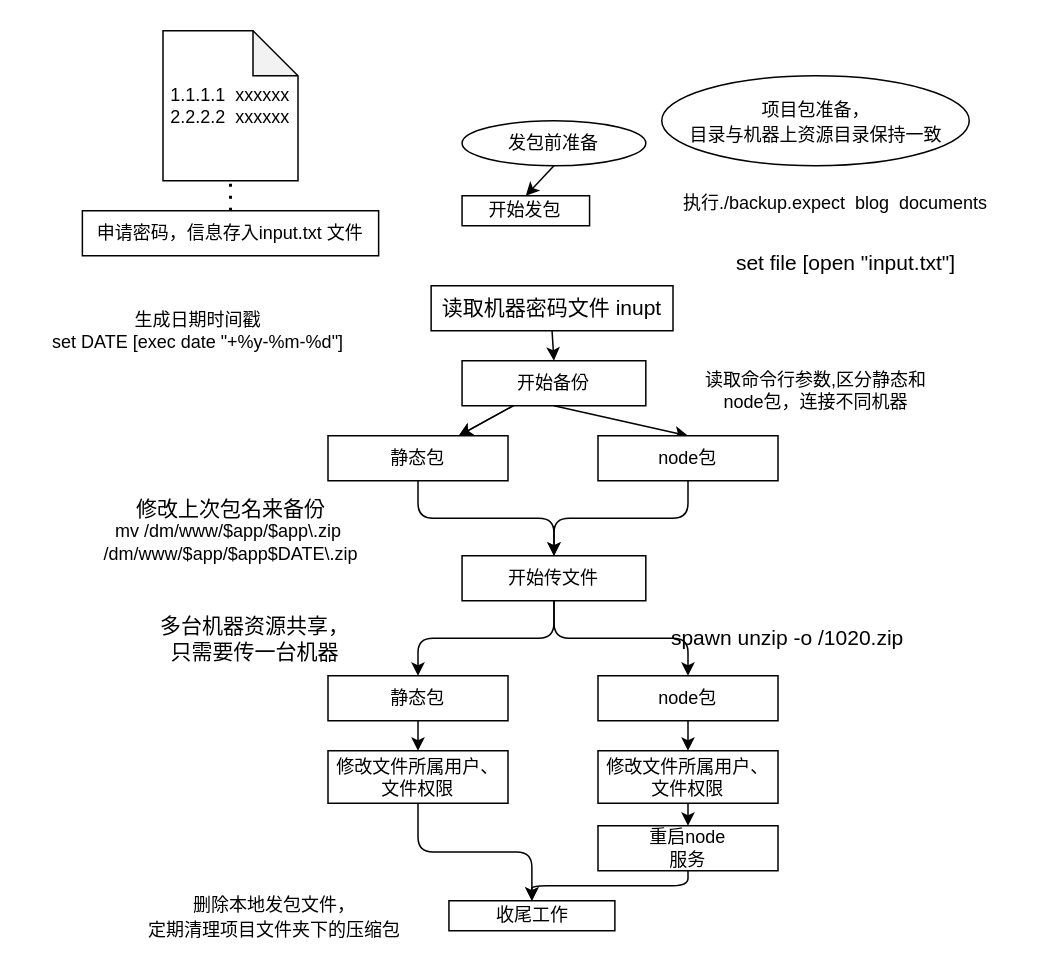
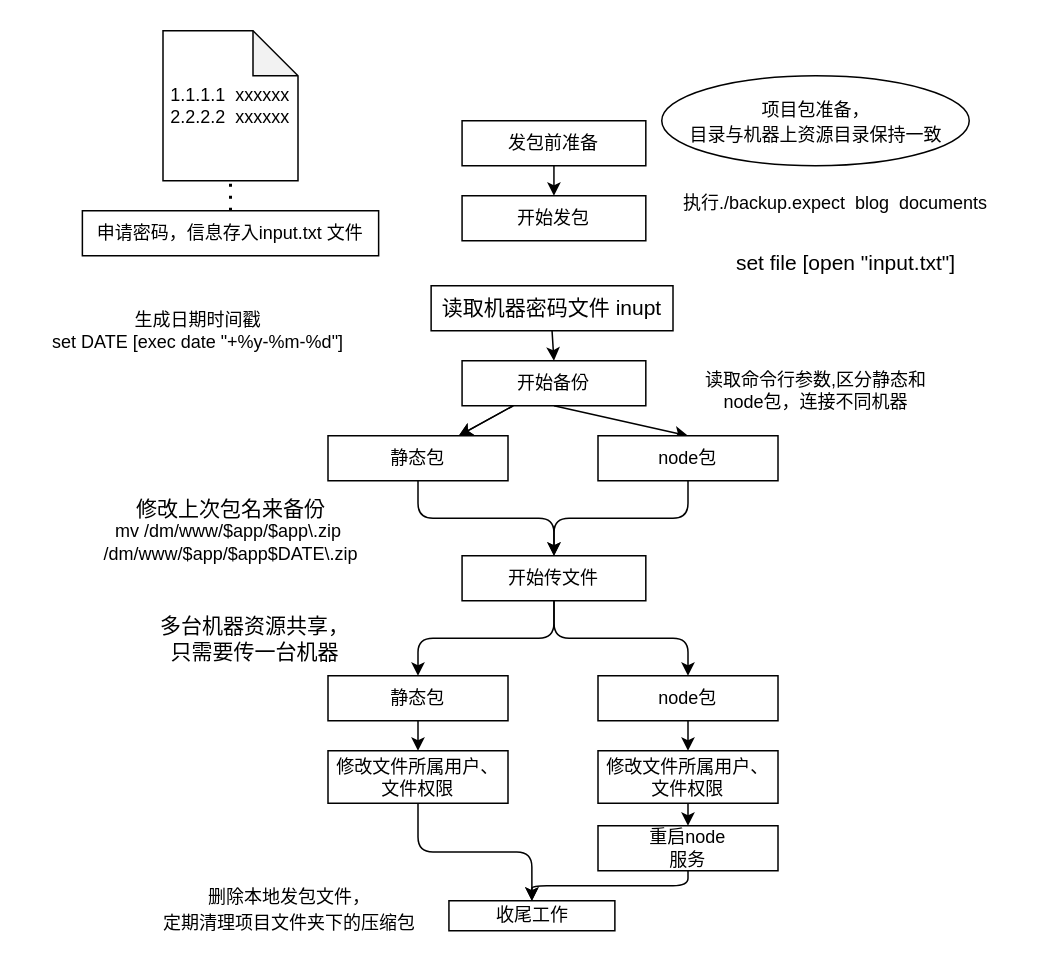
node "发包前准备": shape ellipse -> rectangle
node "开始发包": size 128x30 -> 184x45
node "spawn unzip -o /1020.zip": removed
node "删除本地发包文件， 定期清理项目文件夹下的压缩包": moved (273, 916) -> (288, 908)
